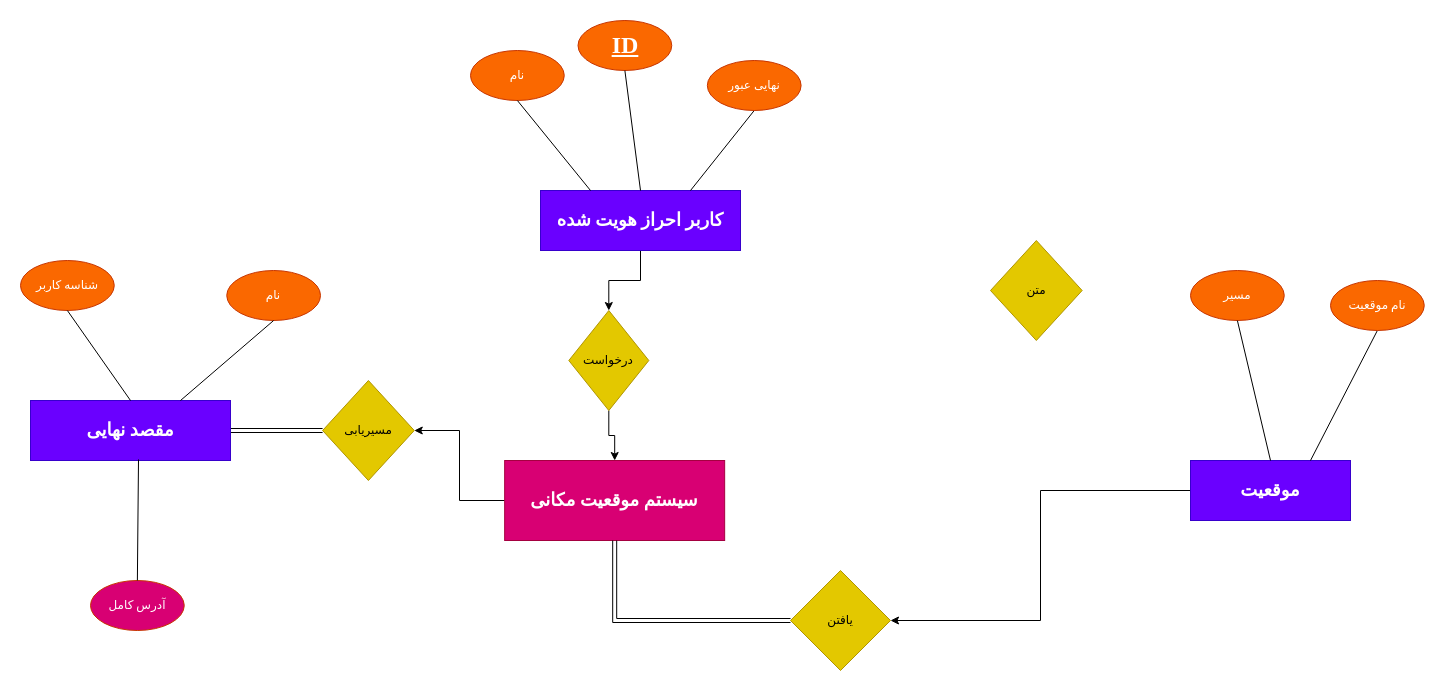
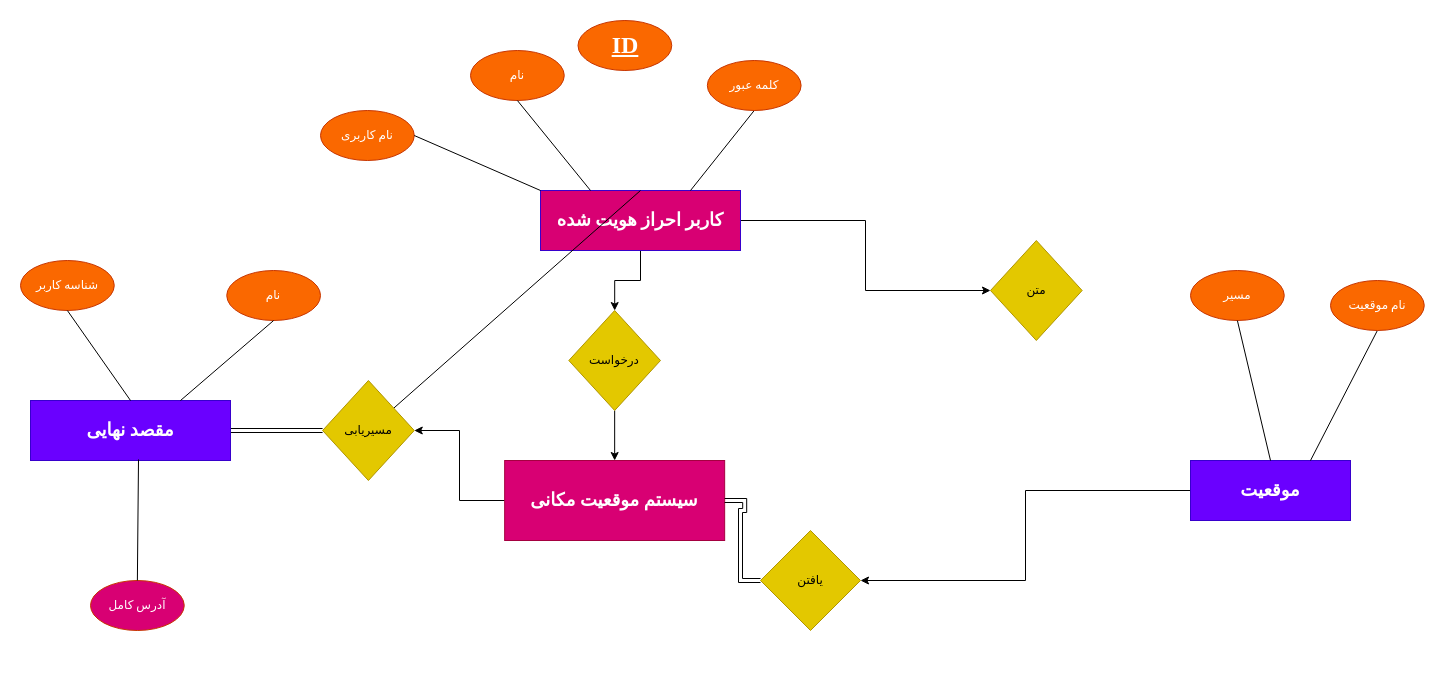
node "نهایی عبور": label "نهایی عبور" -> "کلمه عبور"
edge "ID" -- "کاربر احراز هویت شده": now "مسیریابی" -- "کاربر احراز هویت شده"
node "نام کاربری": added
edge "نام کاربری" -- "کاربر احراز هویت شده": added
node "کاربر احراز هویت شده": fillcolor #6a00ff -> #d80073
edge "کاربر احراز هویت شده" -> "متن": added
node "درخواست": size 80x100 -> 92x100
node "یافتن": moved (841, 621) -> (811, 581)
